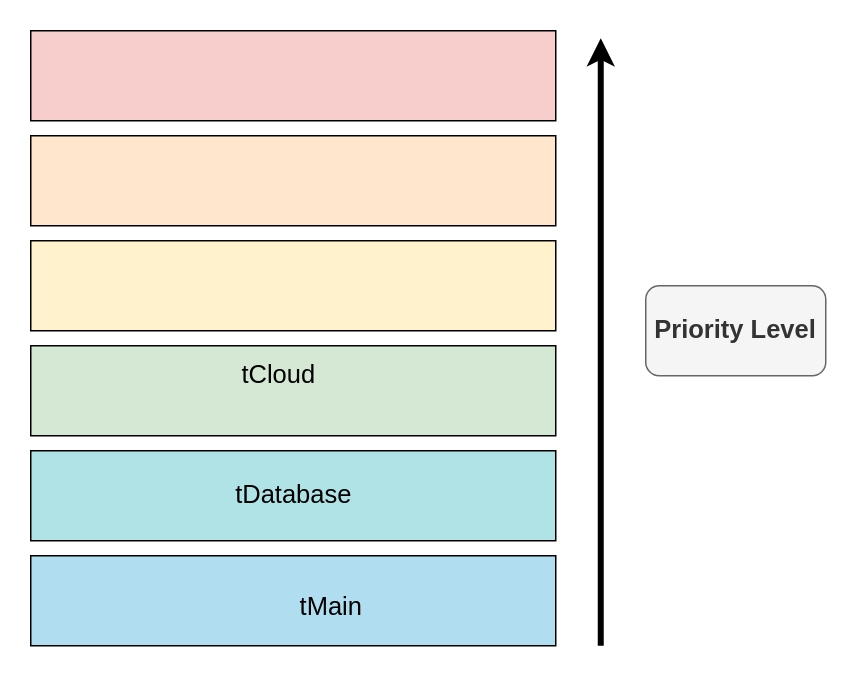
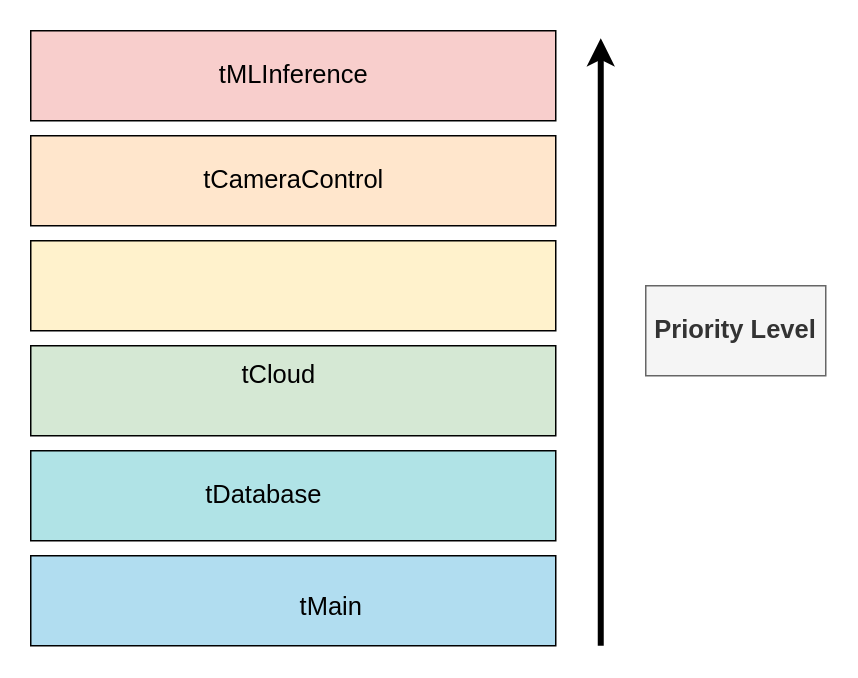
node "tMLInference": added
node "tCameraControl": added
node "Priority Level": shape rounded rectangle -> rectangle
node "tDatabase": moved (293, 496) -> (263, 496)
